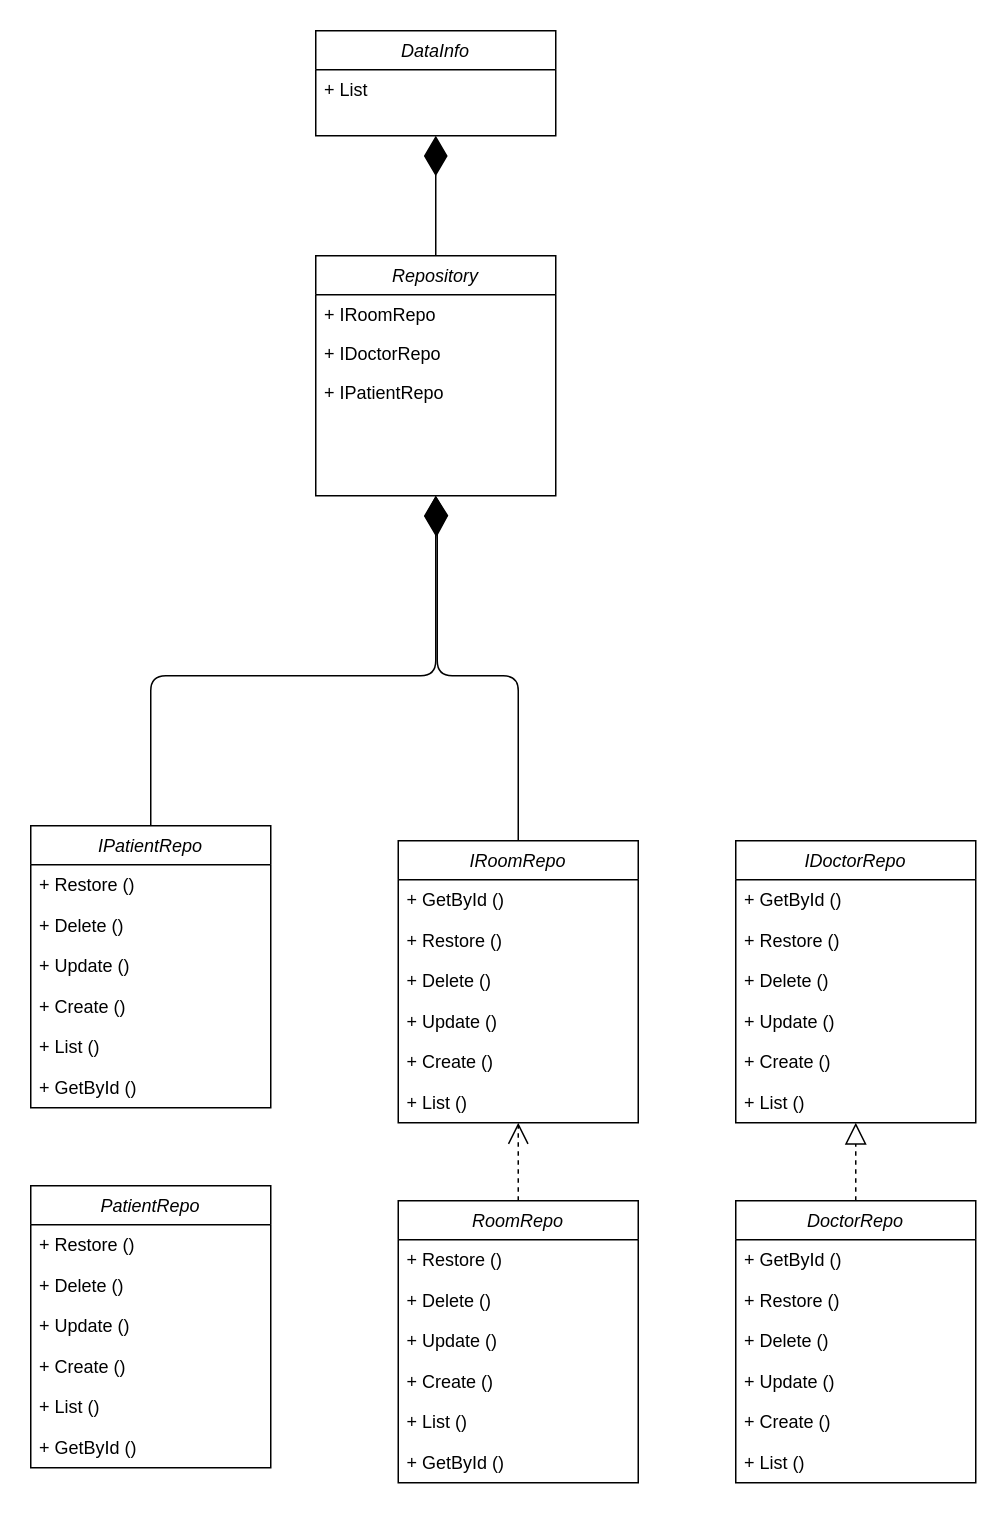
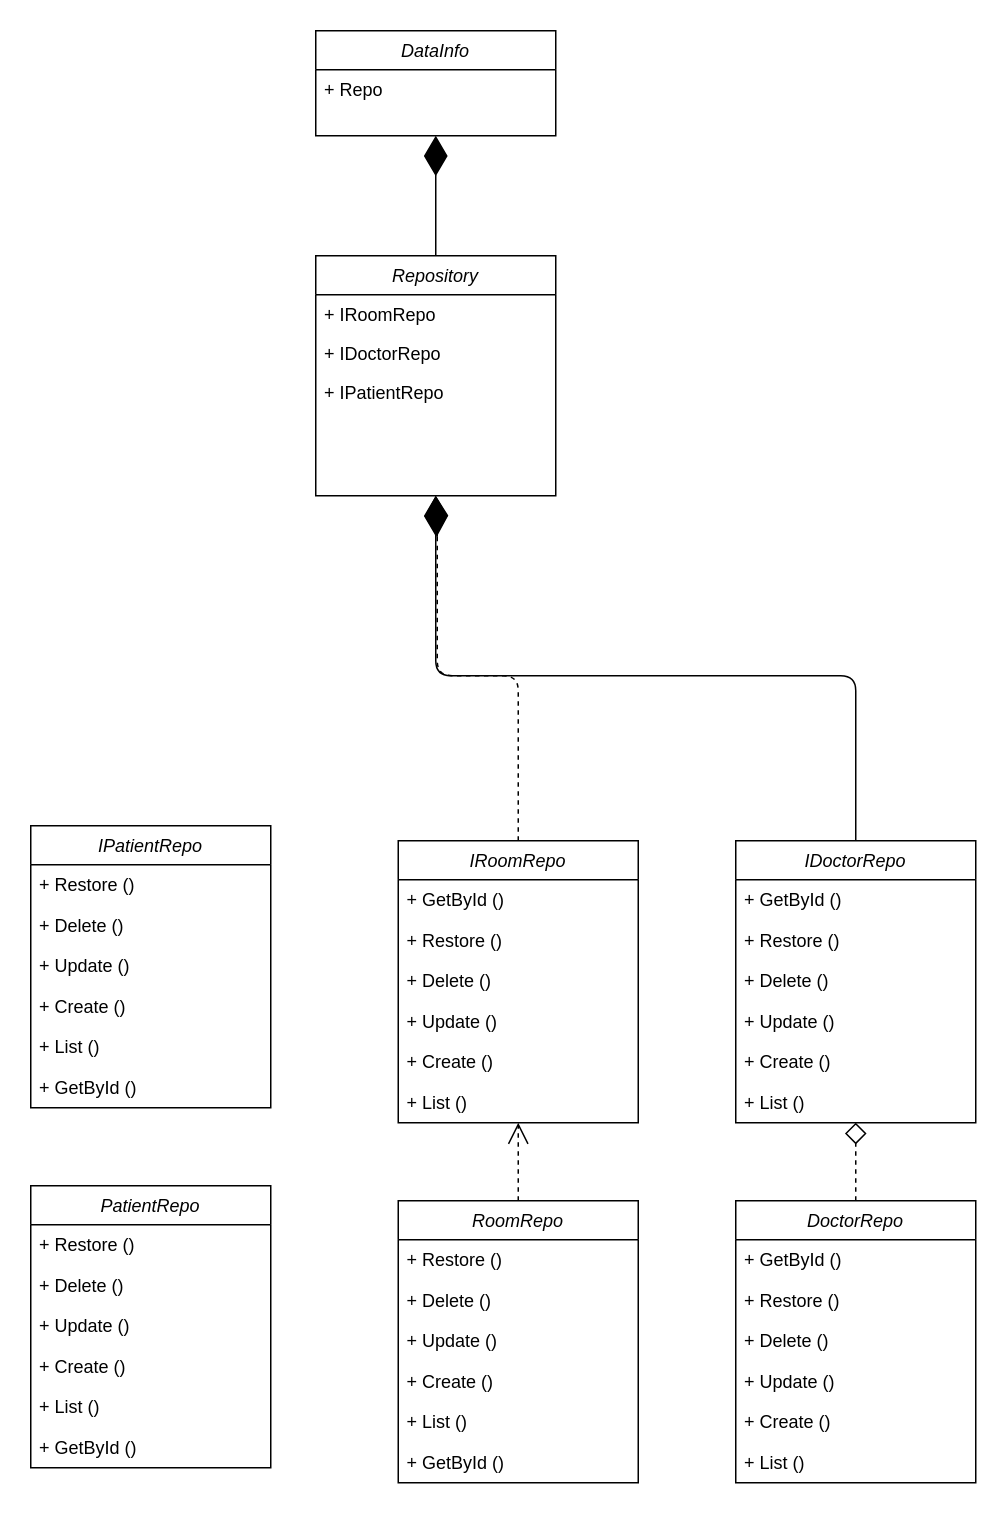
node "+ List": label "+ List" -> "+ Repo"
edge "IPatientRepo" -> "Repository": removed
edge "IDoctorRepo" -> "Repository": added
edge "IRoomRepo" -> "Repository": style solid -> dashed
edge "DoctorRepo" -> "IDoctorRepo": arrowhead block -> diamond
